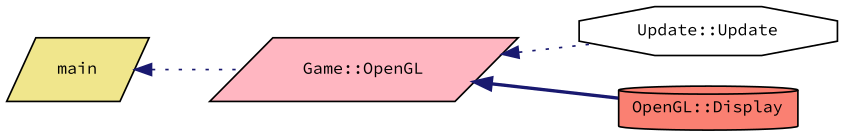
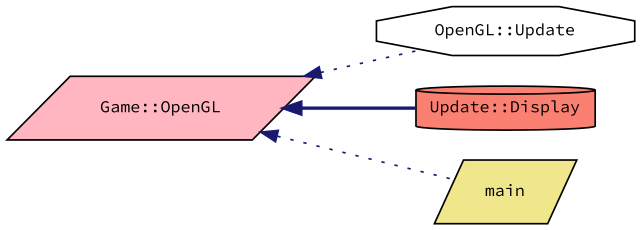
node "Update::Update": label "Update::Update" -> "OpenGL::Update"
edge "Game::OpenGL" -> "main": reversed
node "OpenGL::Display": label "OpenGL::Display" -> "Update::Display"
